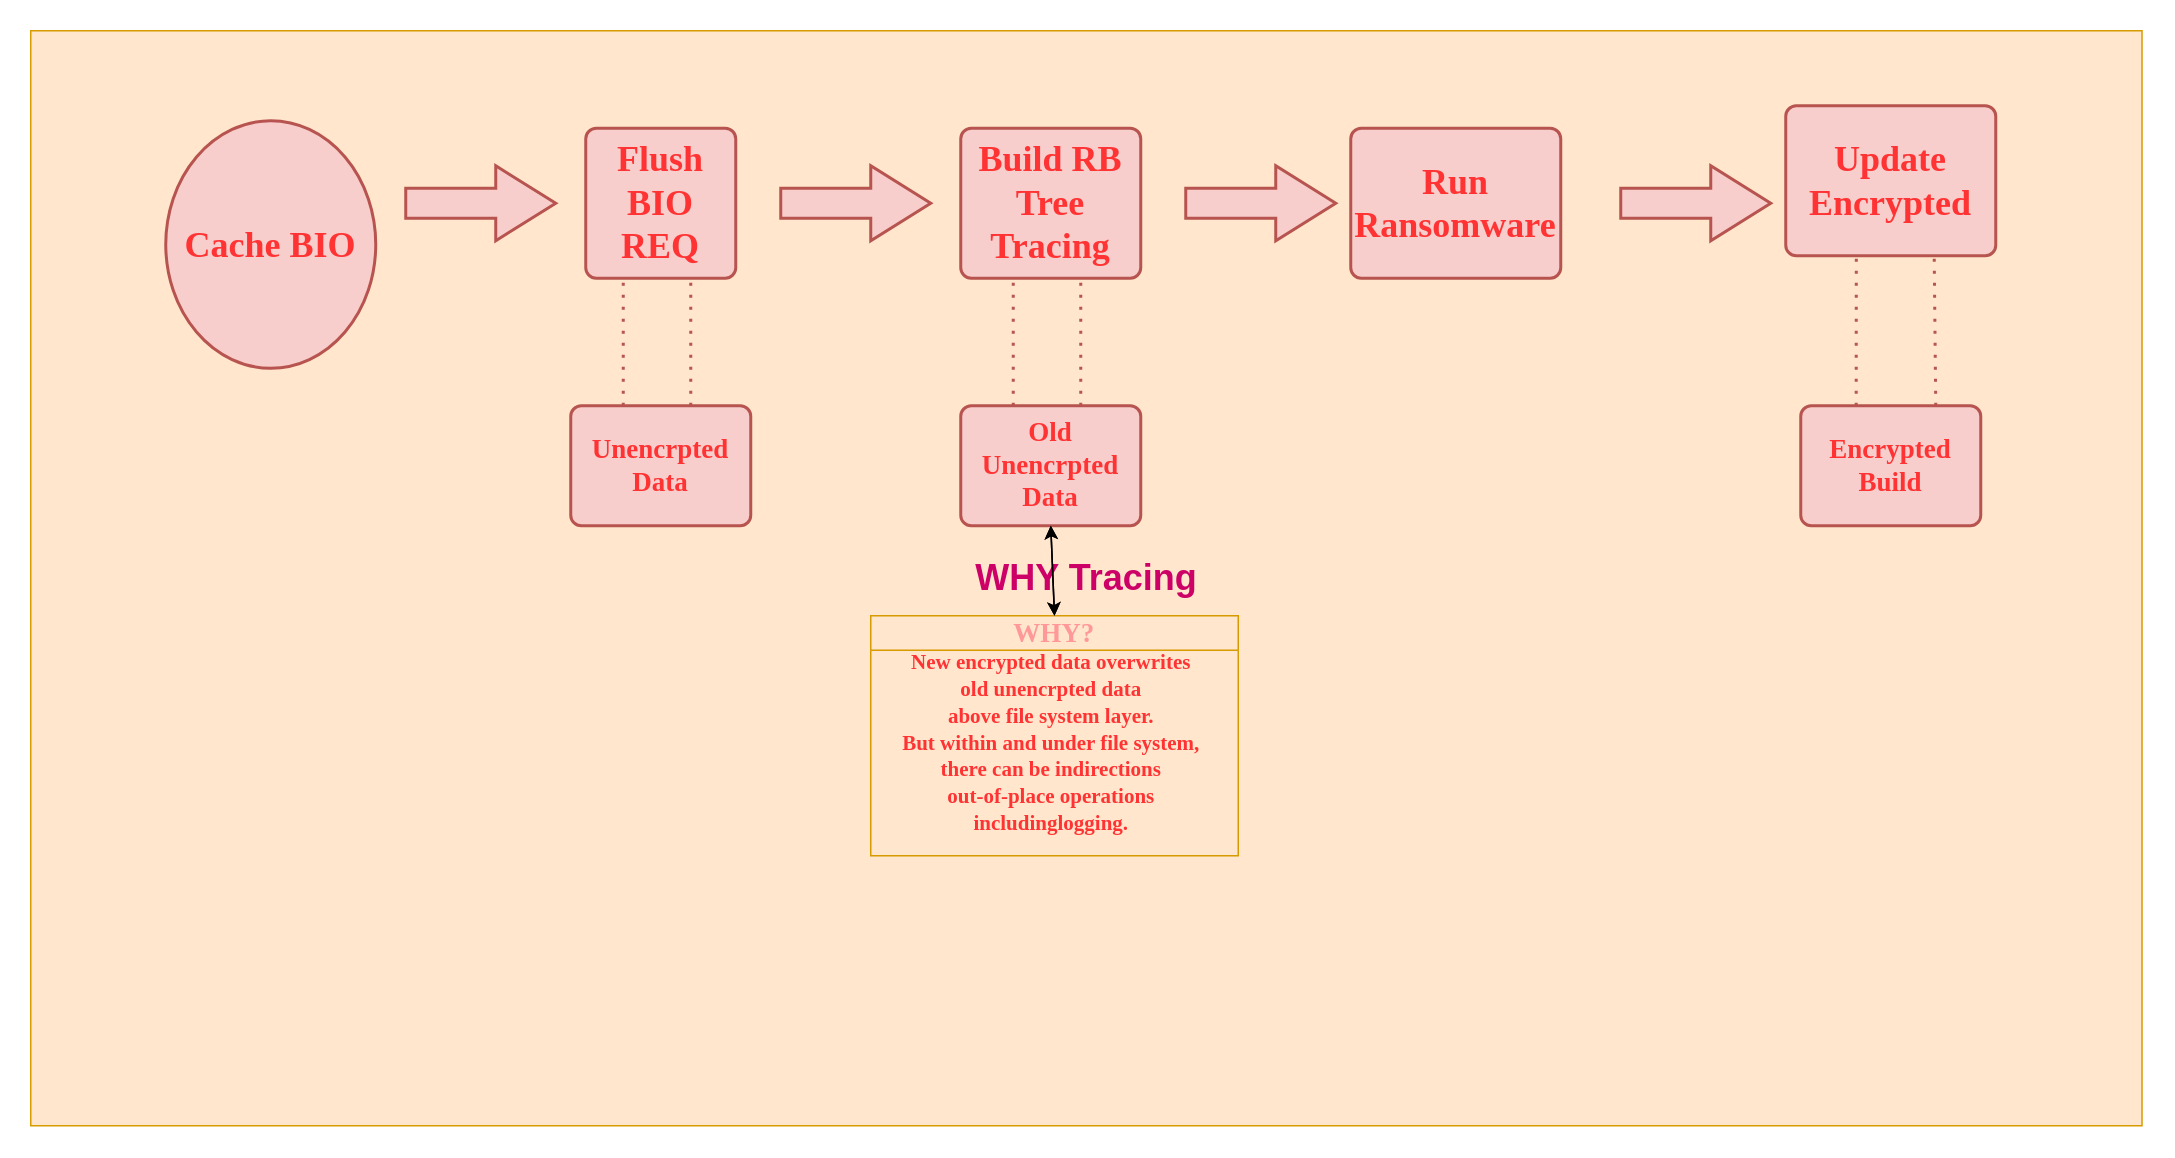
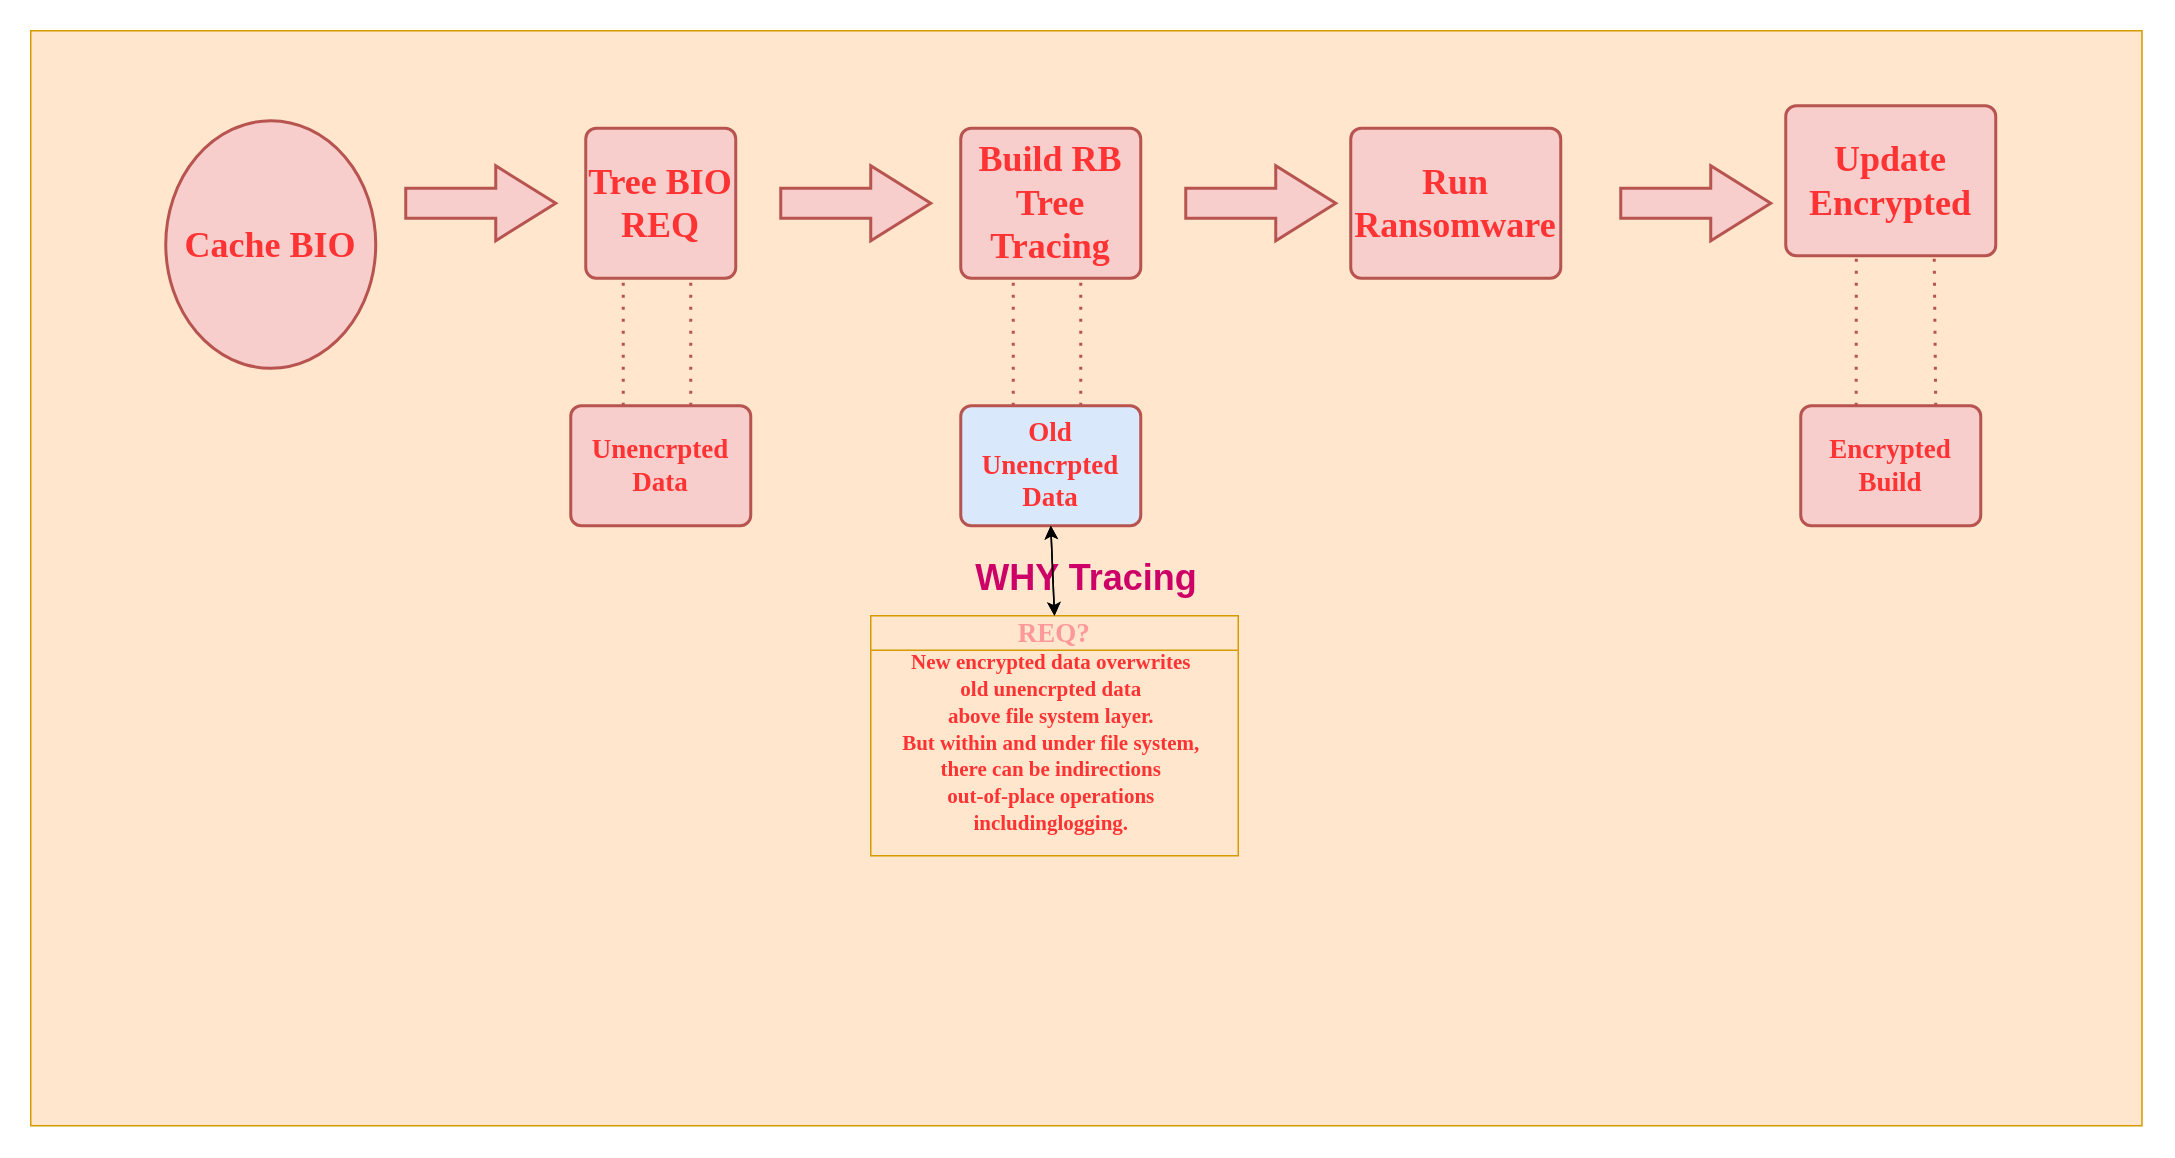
node "Flush BIO REQ": label "Flush BIO REQ" -> "Tree BIO REQ"
node "Old Unencrpted Data": fillcolor #f8cecc -> #dae8fc
node "WHY?": label "WHY?" -> "REQ?"
